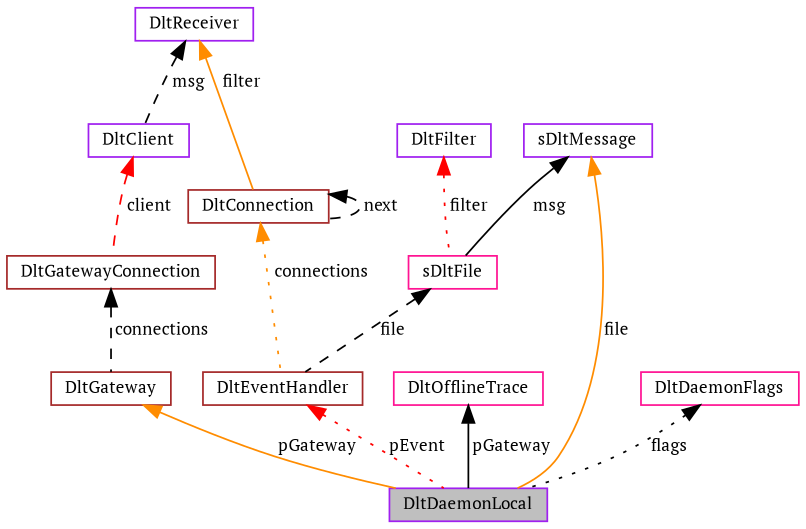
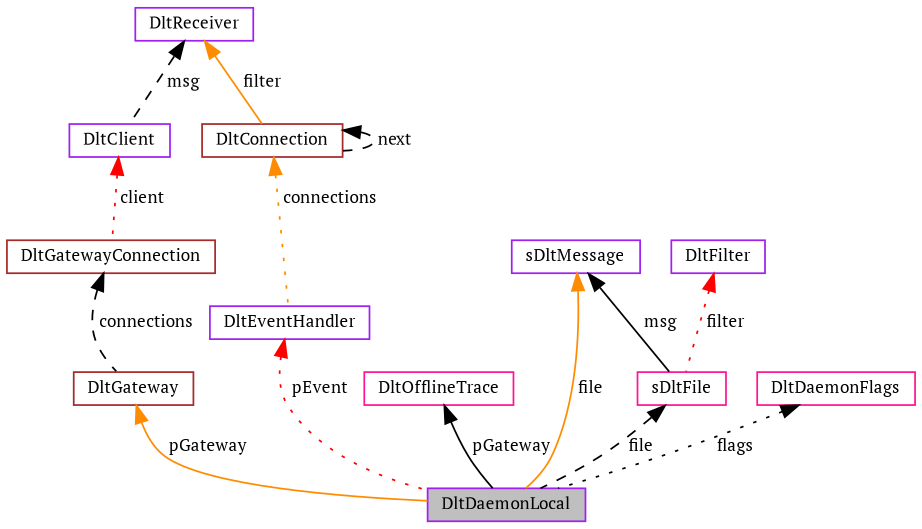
edge "DltGatewayConnection" -> "DltClient": style dashed -> dotted
edge "DltEventHandler" -> "sDltFile": now "DltDaemonLocal" -> "sDltFile"
node "DltEventHandler": color brown -> purple
